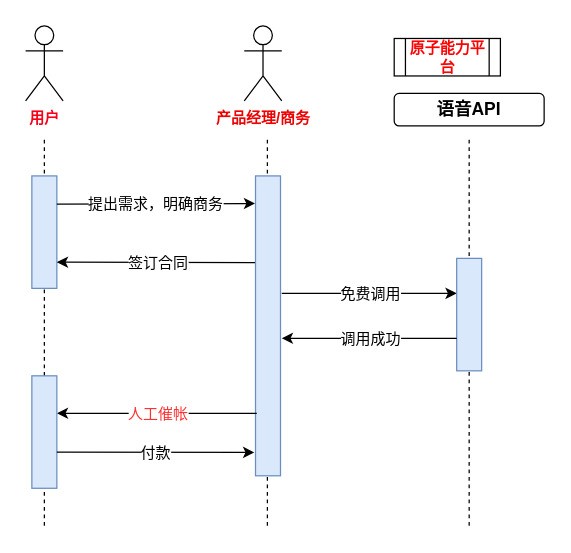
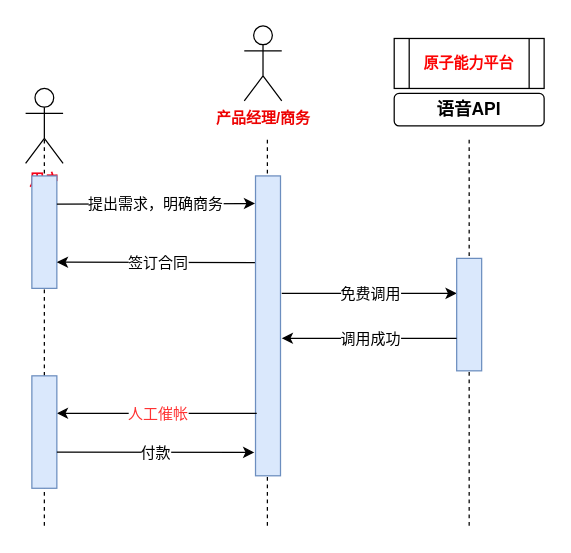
node "原子能力平台": size 106x38 -> 150x50
node "用户": moved (44, 63) -> (44, 126)
